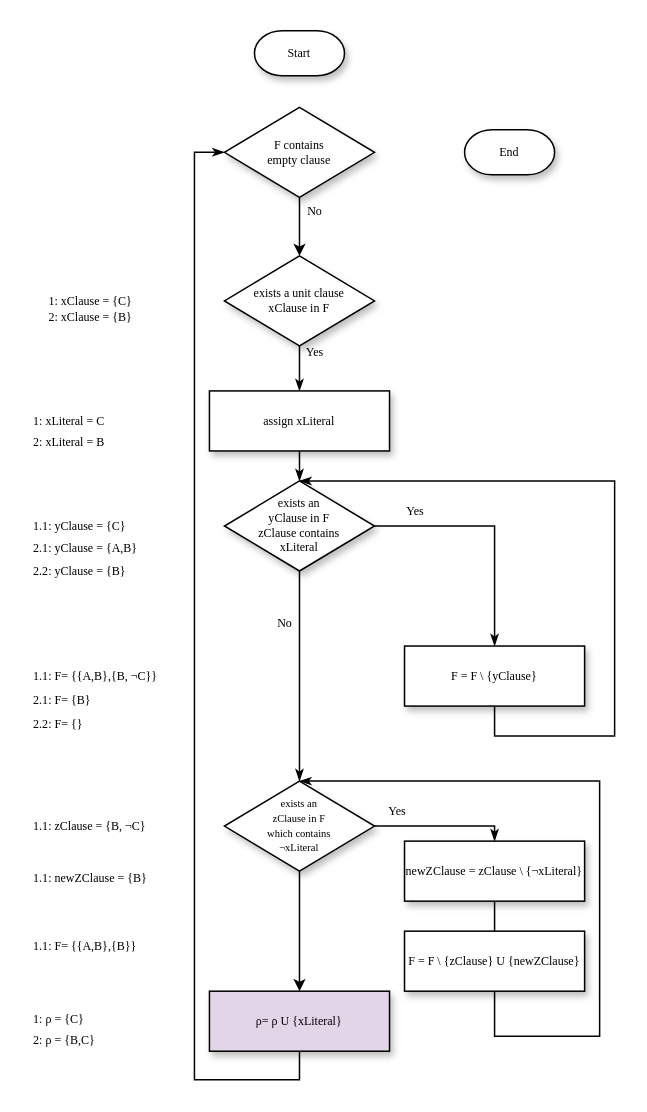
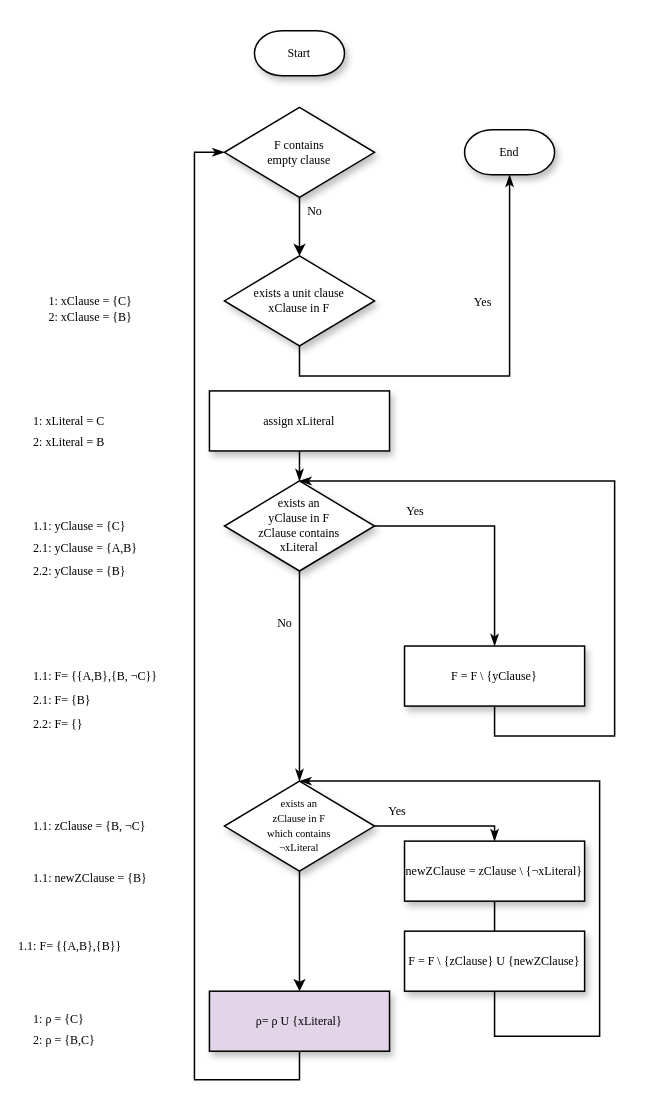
edge "exists a unit clause xClause in F" -> "assign xLiteral": now "exists a unit clause xClause in F" -> "End"
node "1.1: F= {{A,B},{B}}": moved (104, 946) -> (89, 946)
